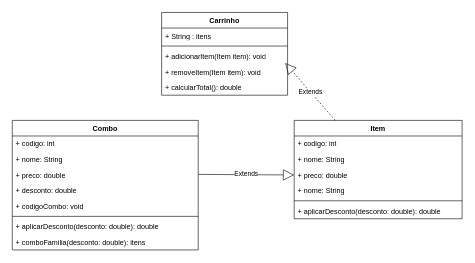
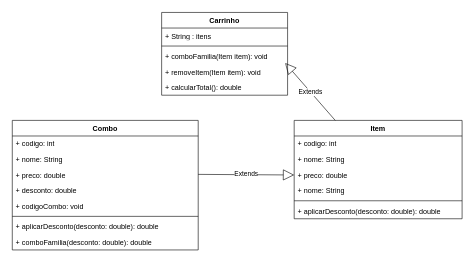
node "+ adicionarItem(Item item): void": label "+ adicionarItem(Item item): void" -> "+ comboFamilia(Item item): void"
edge "Item" -> "+ removeItem(Item item): void": style dashed -> solid
node "+ comboFamilia(desconto: double): itens": label "+ comboFamilia(desconto: double): itens" -> "+ comboFamilia(desconto: double): double"
